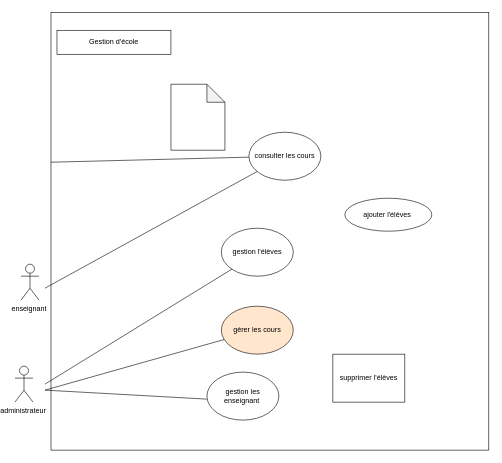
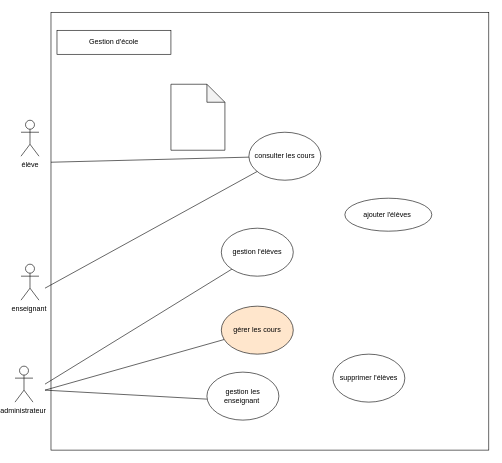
node "élève": added
node "supprimer l'élèves": shape rectangle -> ellipse
